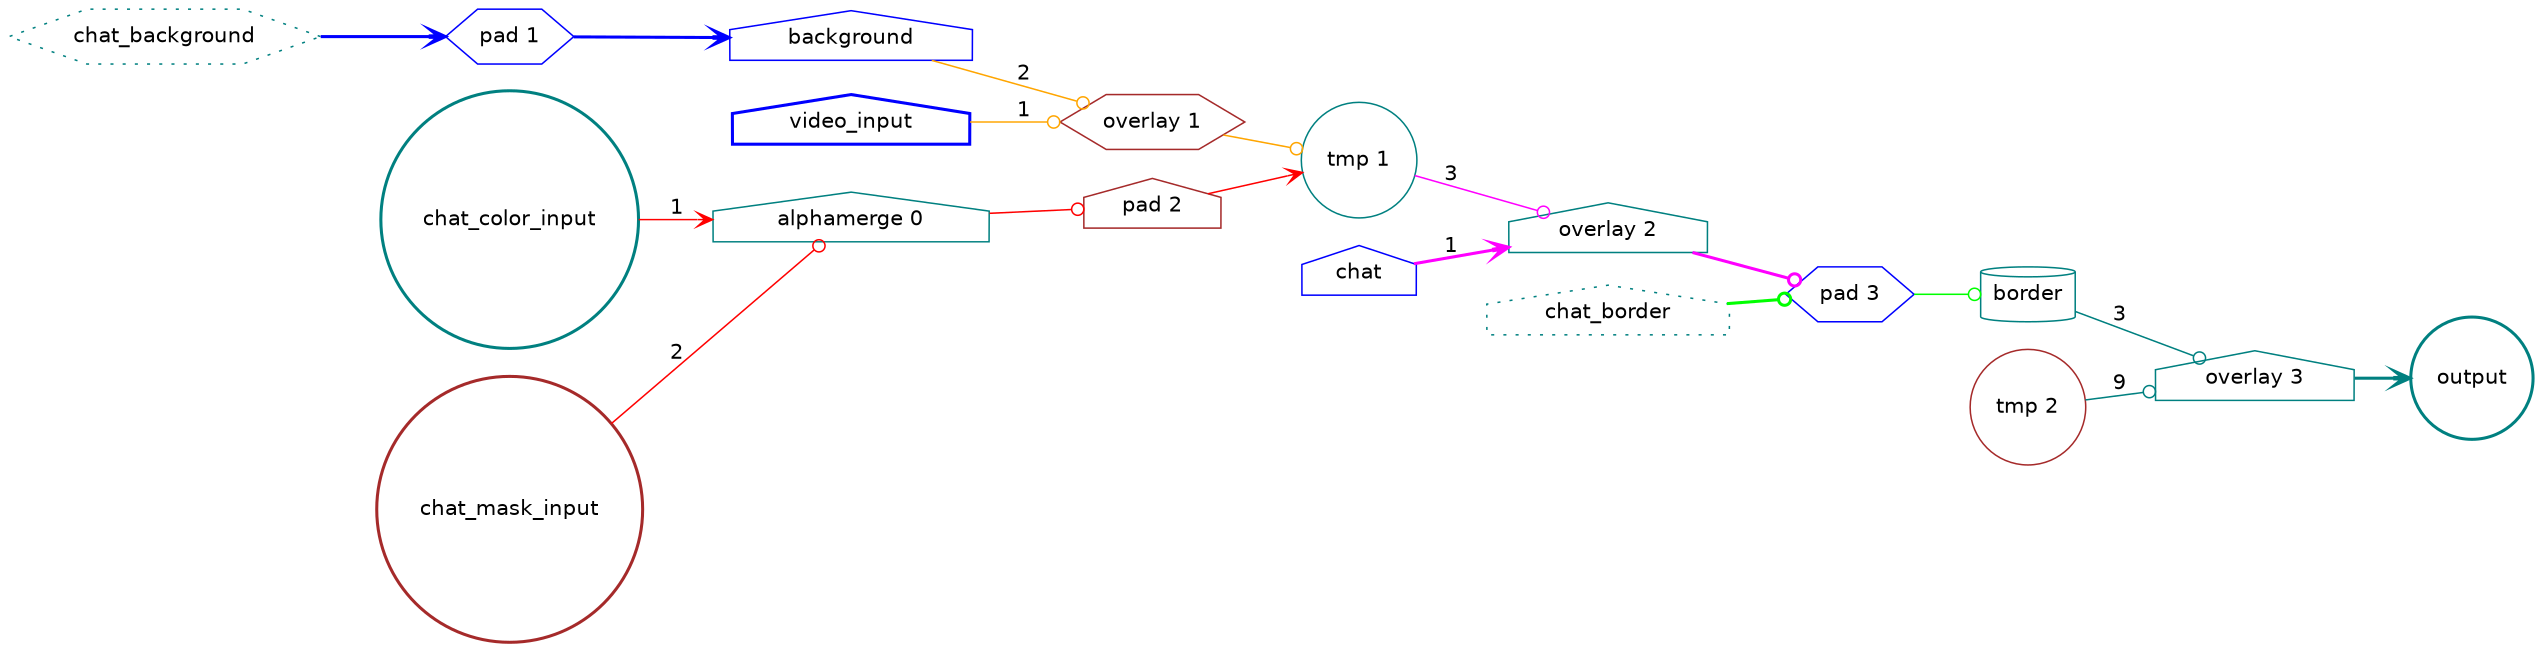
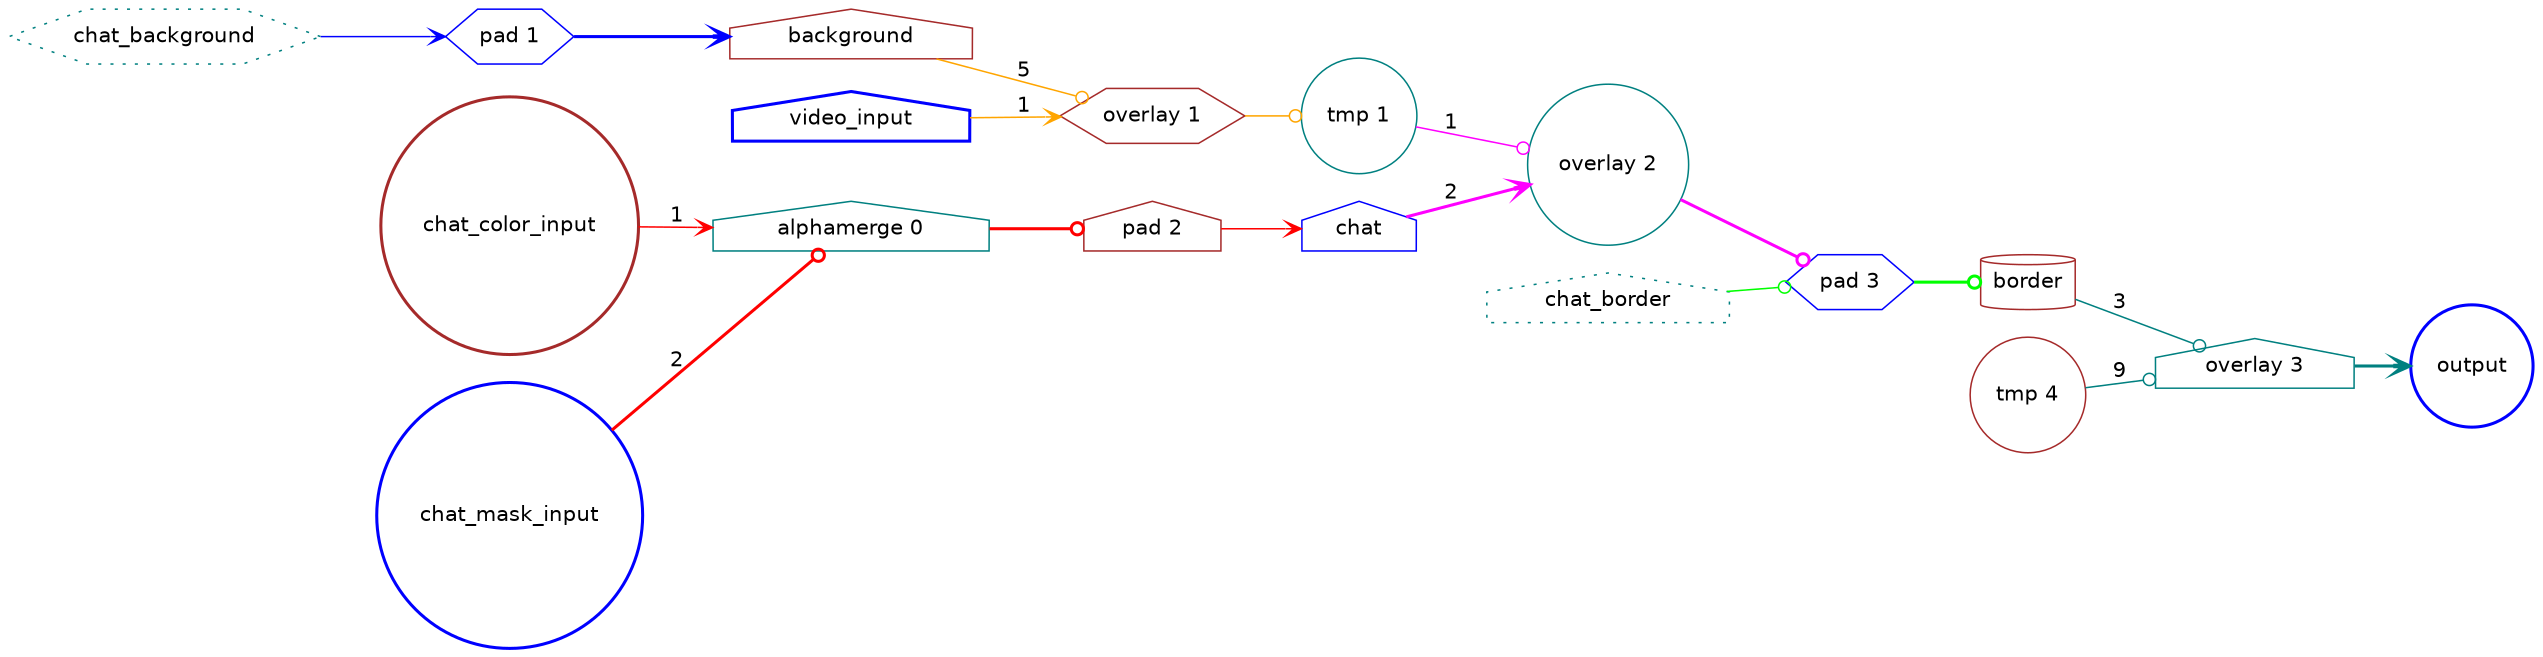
edge "chat_background" -> "pad 1": style bold -> solid
node "background": color blue -> brown
edge "background" -> "overlay 1": label "2" -> "5"
edge "video_input" -> "overlay 1": arrowhead odot -> vee
edge "tmp 1" -> "overlay 2": label "3" -> "1"
edge "pad 2" -> "tmp 1": now "pad 2" -> "chat"
edge "alphamerge 0" -> "pad 2": style solid -> bold
node "chat_color_input": color teal -> brown
node "overlay 2": shape house -> circle
edge "chat" -> "overlay 2": label "1" -> "2"
edge "pad 3" -> "border": style solid -> bold
node "border": color teal -> brown
edge "chat_border" -> "pad 3": style bold -> solid
edge "chat_mask_input" -> "alphamerge 0": style solid -> bold
node "output": color teal -> blue
node "tmp 2": label "tmp 2" -> "tmp 4"
node "chat_mask_input": color brown -> blue
